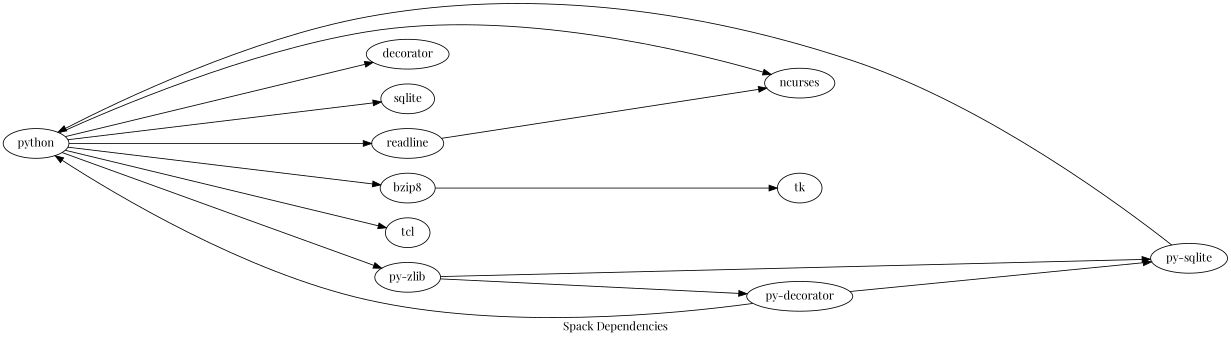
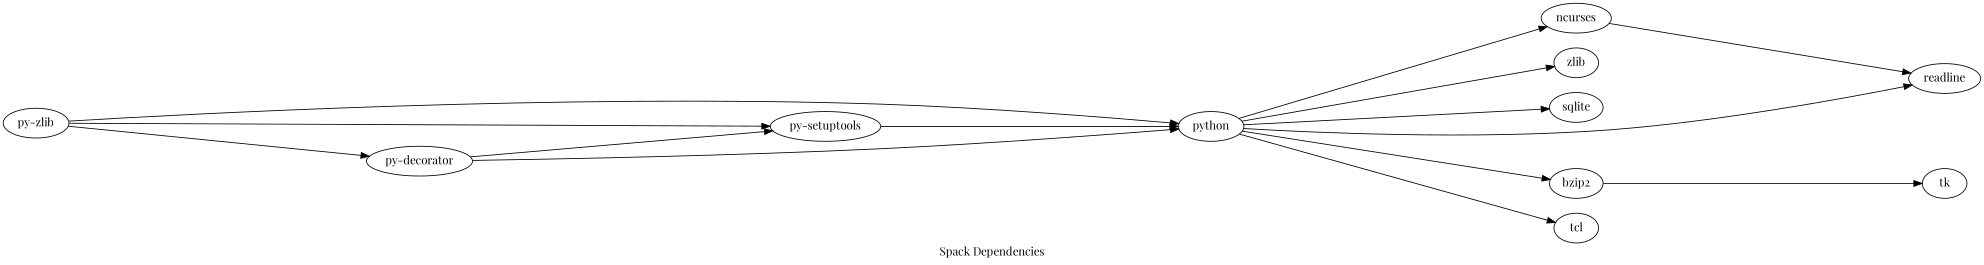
node "decorator": label "decorator" -> "zlib"
edge "readline" -> "ncurses": reversed
node "bzip8": label "bzip8" -> "bzip2"
edge "python" -> "py-zlib": reversed
node "py-sqlite": label "py-sqlite" -> "py-setuptools"
